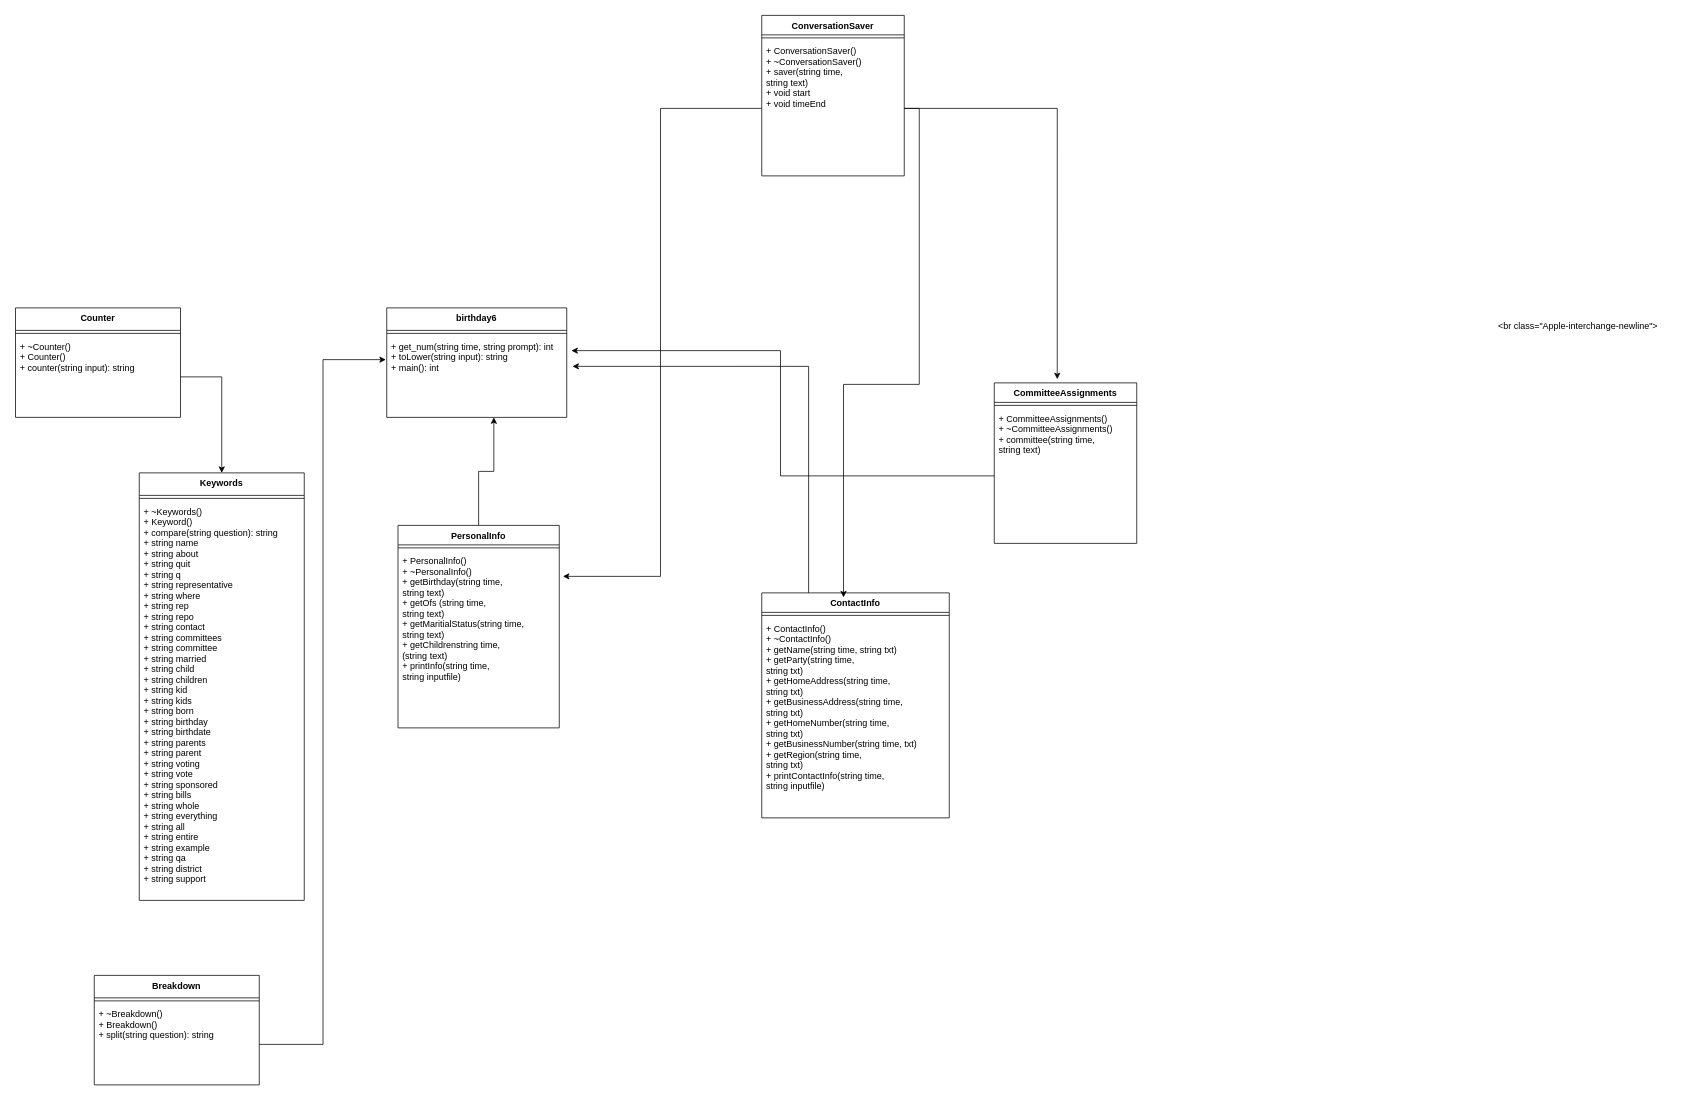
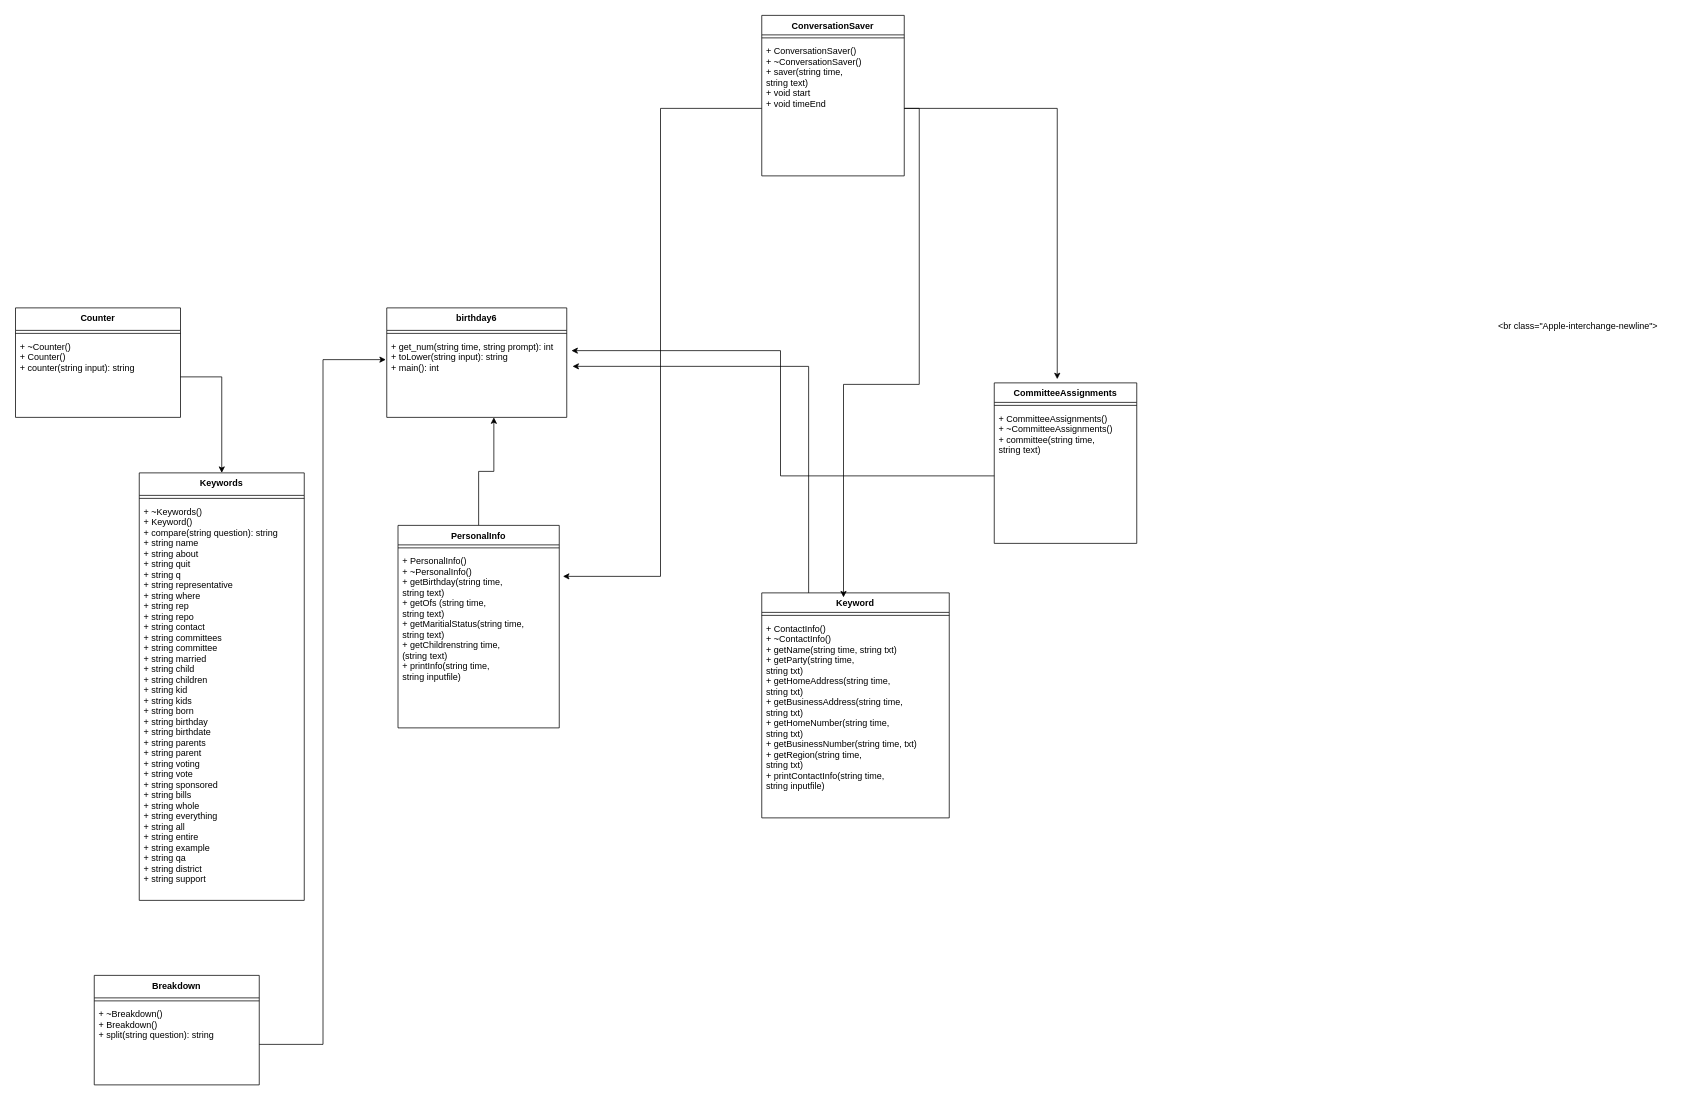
node "ContactInfo": label "ContactInfo" -> "Keyword"
